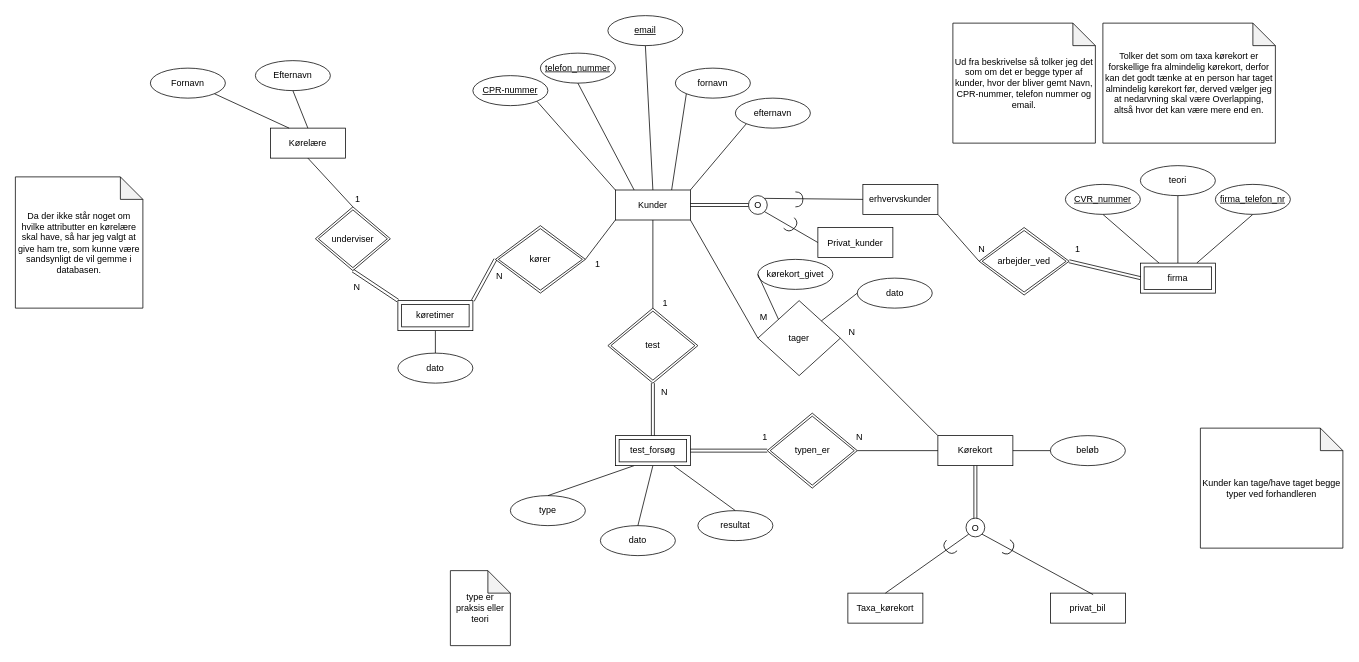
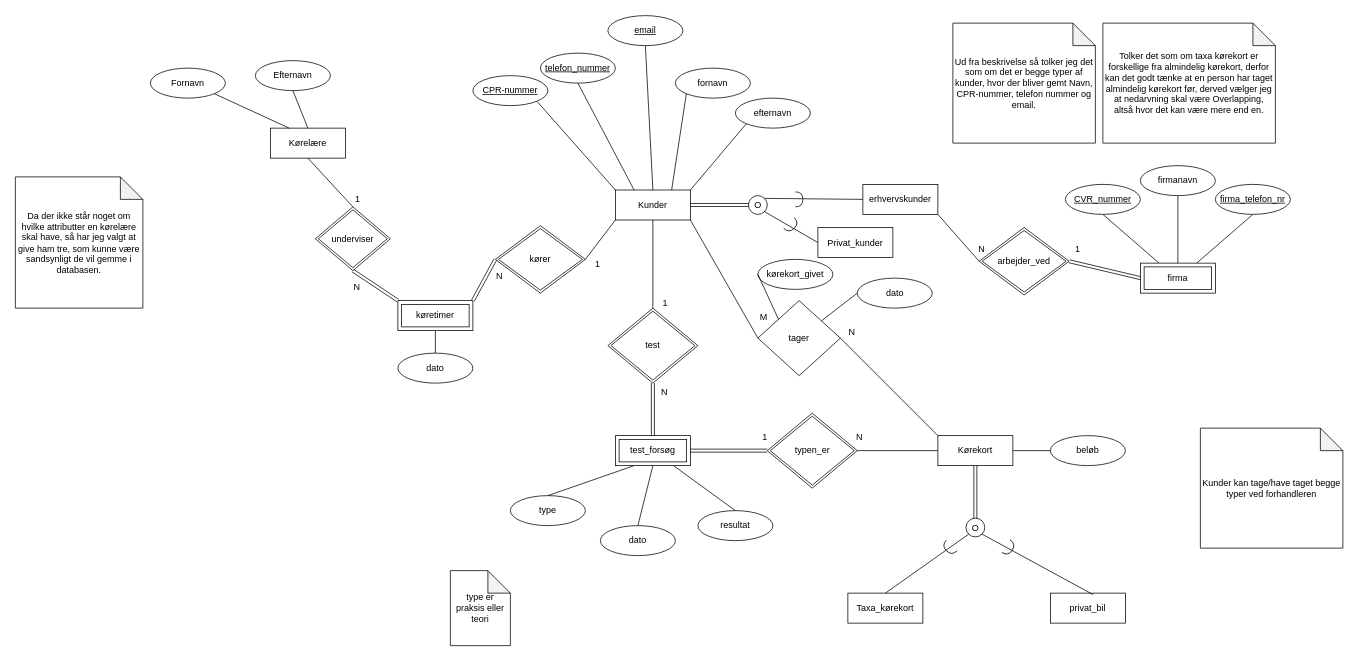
node "teori": label "teori" -> "firmanavn"
